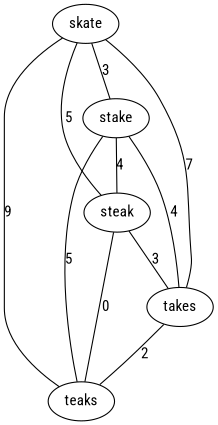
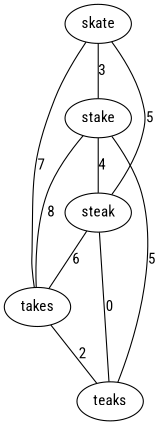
edge "skate" -- "teaks": removed, label "9"
edge "stake" -- "takes": label "4" -> "8"
edge "steak" -- "takes": label "3" -> "6"
